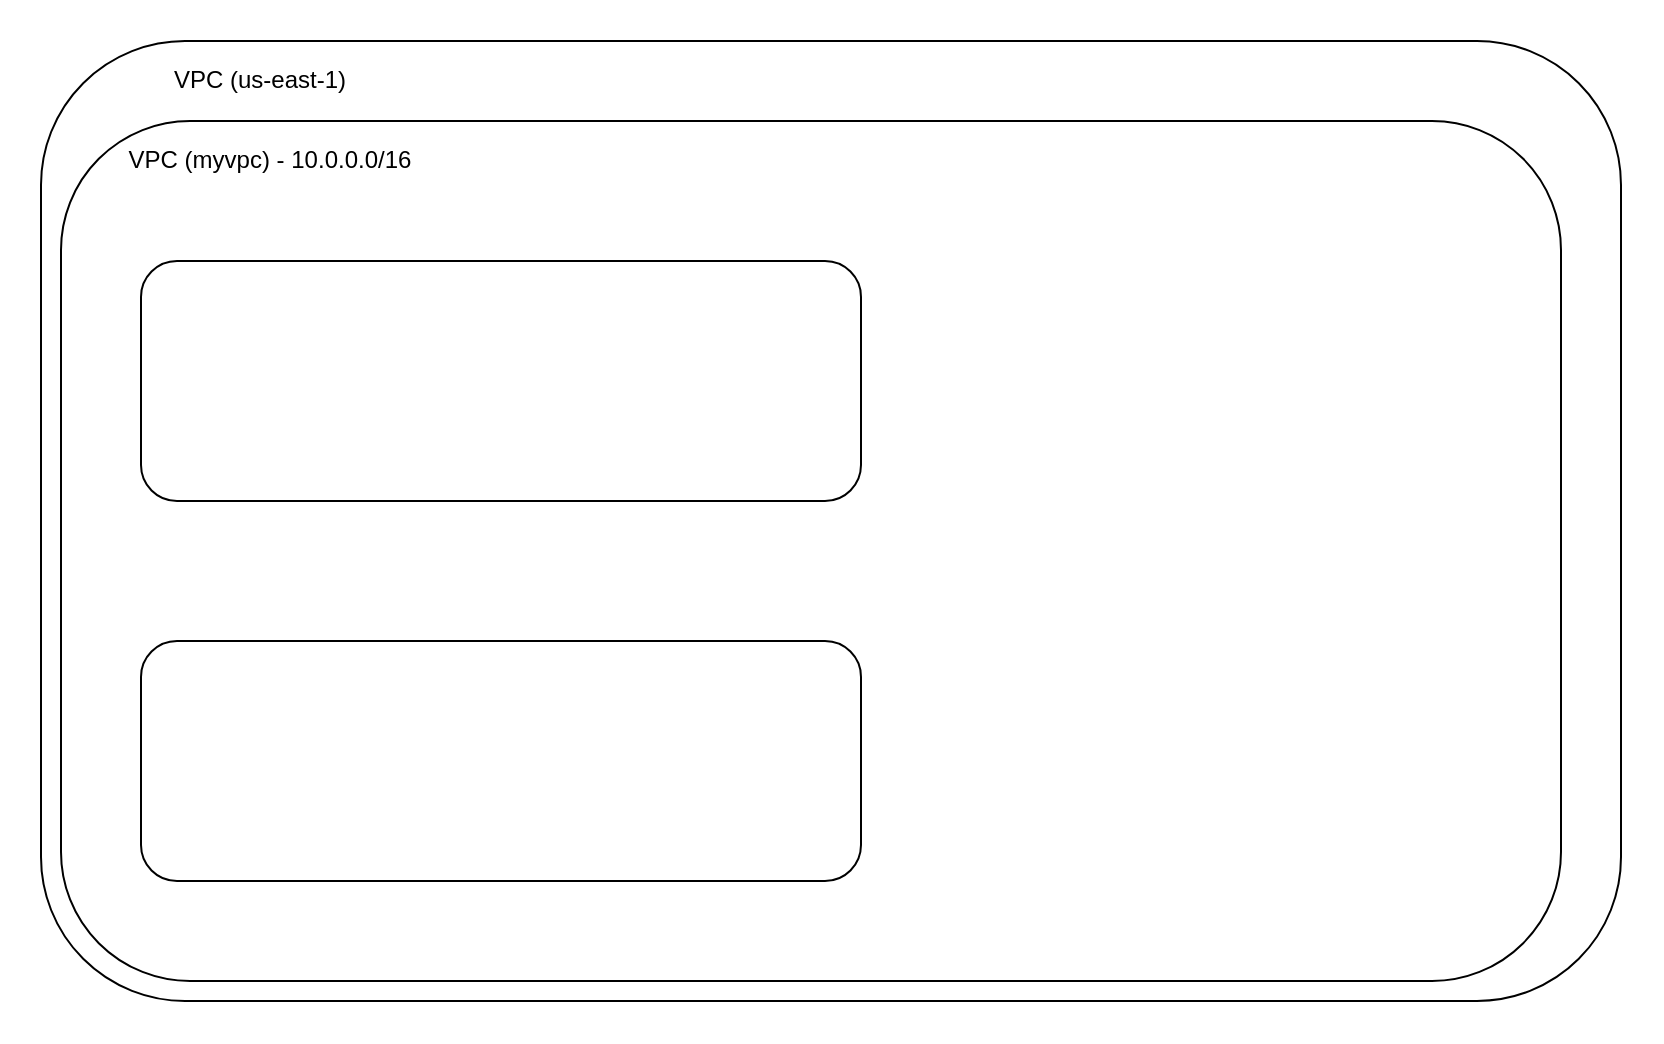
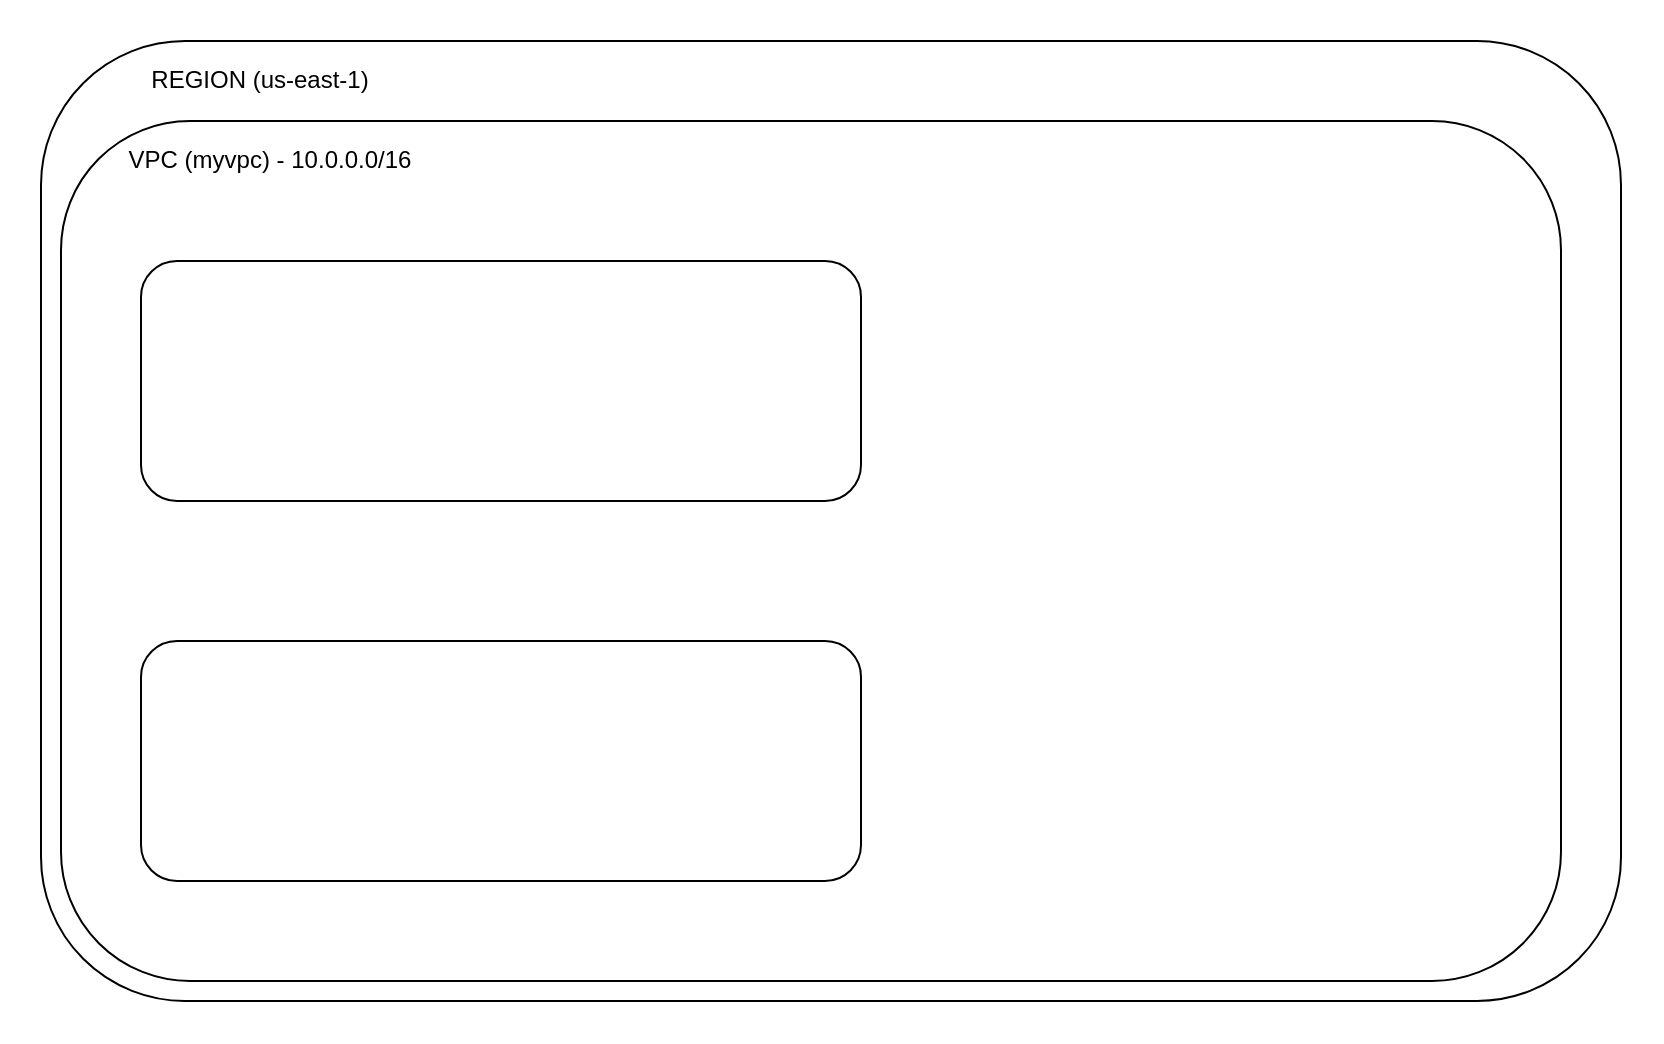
node "VPC (us-east-1)": label "VPC (us-east-1)" -> "REGION (us-east-1)"
